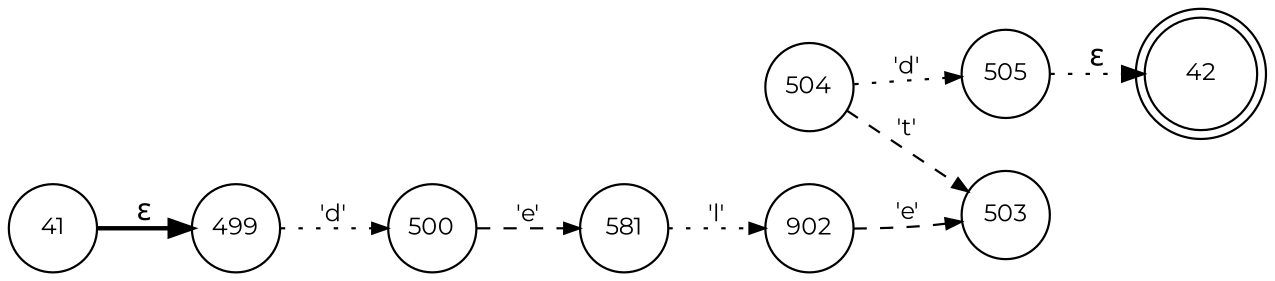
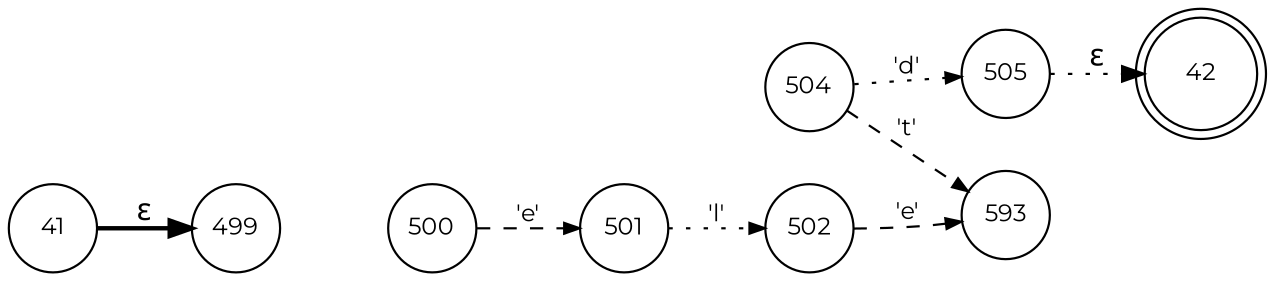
node "503": label "503" -> "593"
edge "499" -> "500": removed, label "'d'"
node "581": label "581" -> "501"
node "902": label "902" -> "502"
